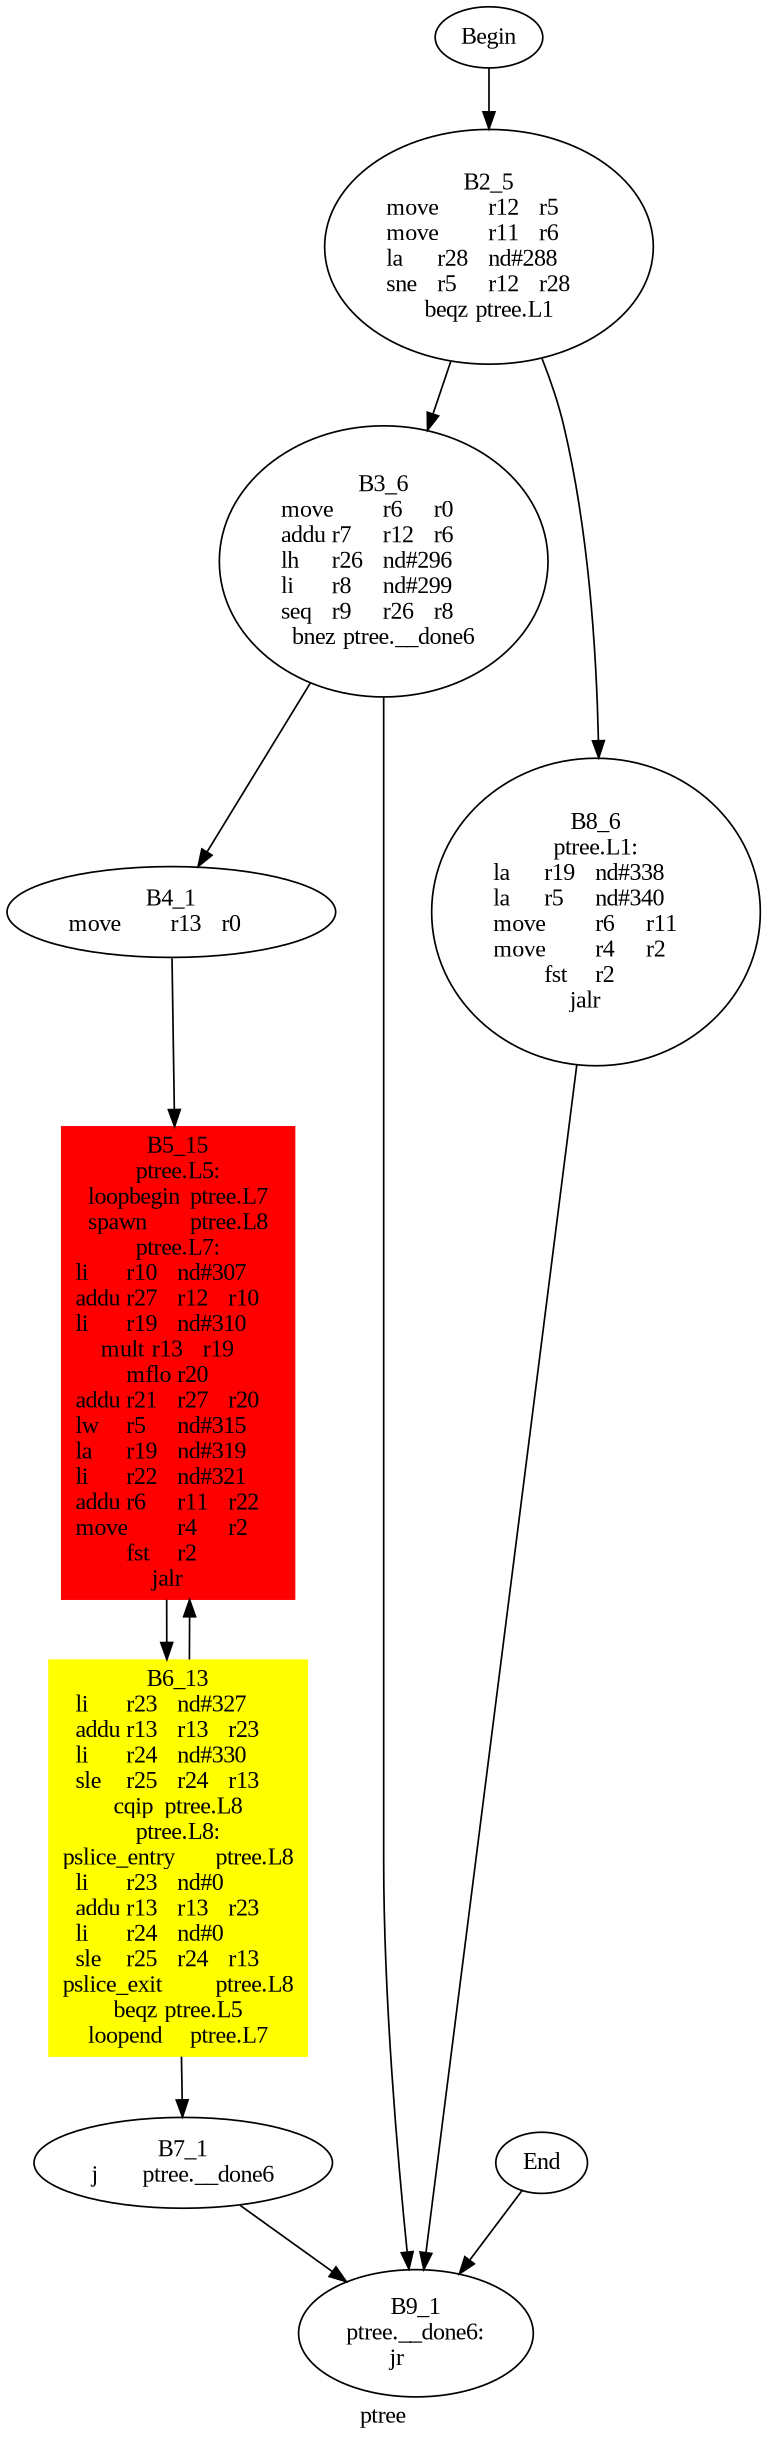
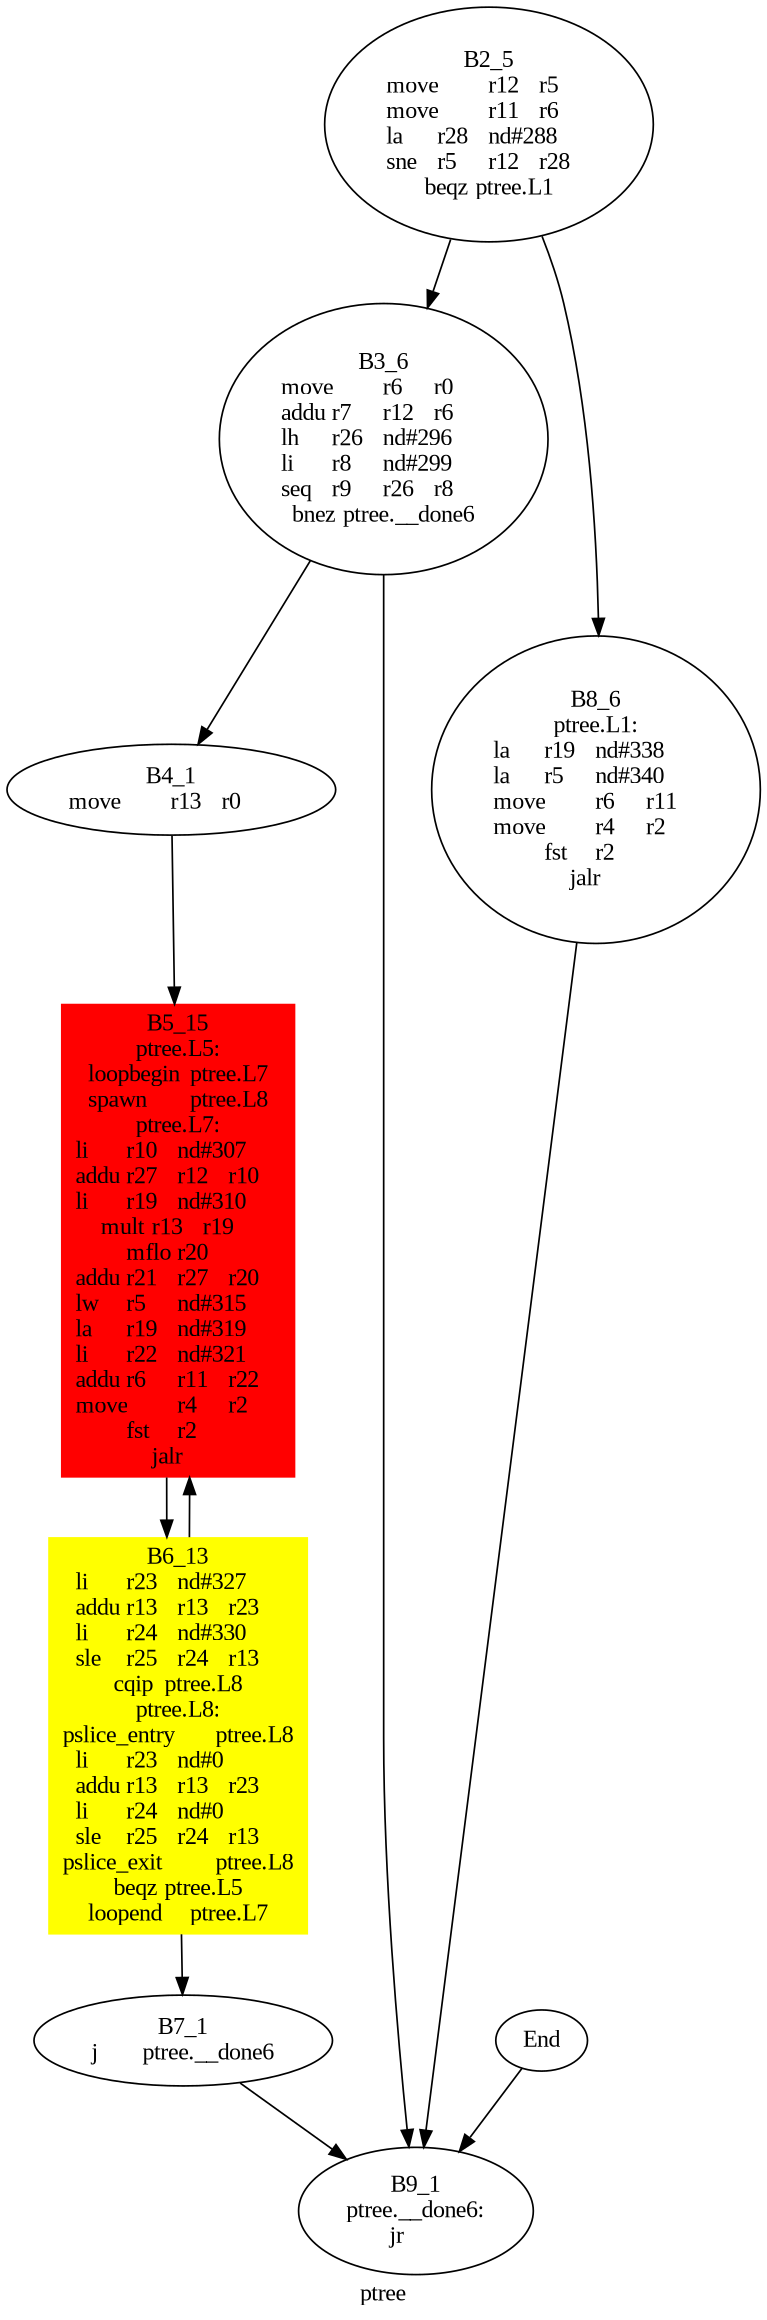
node "Begin": removed
